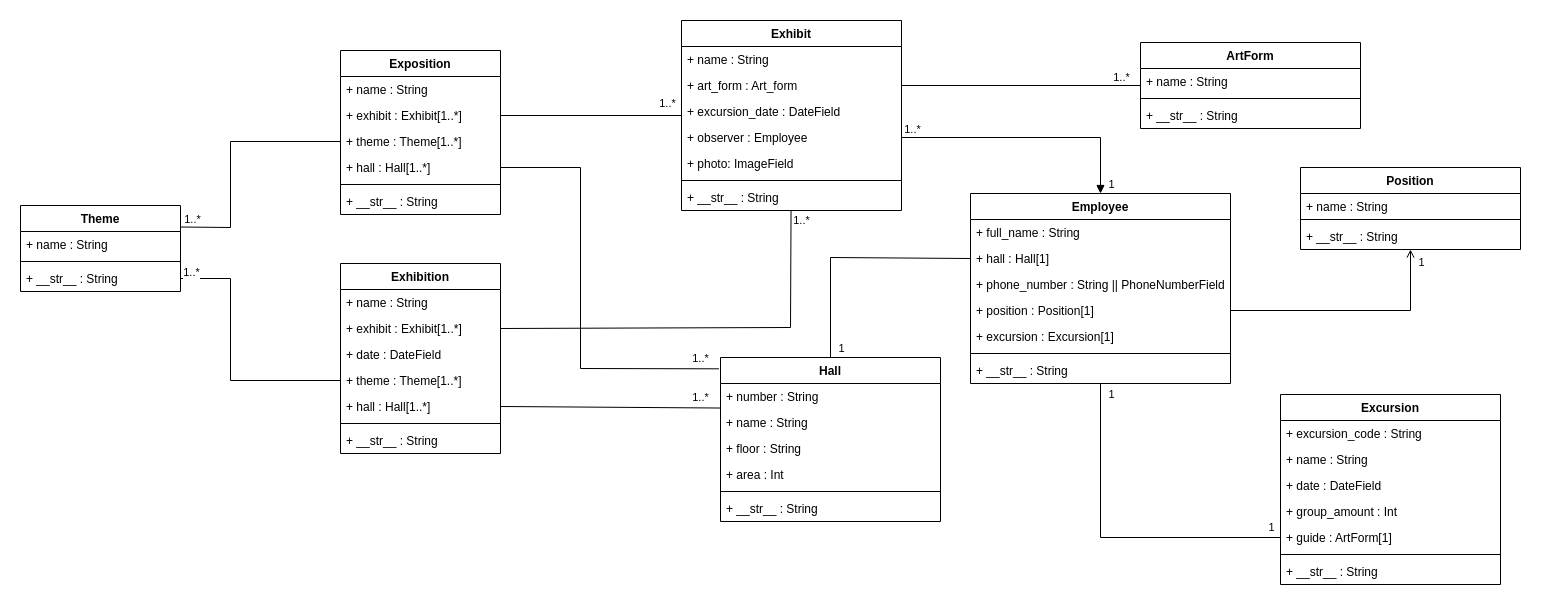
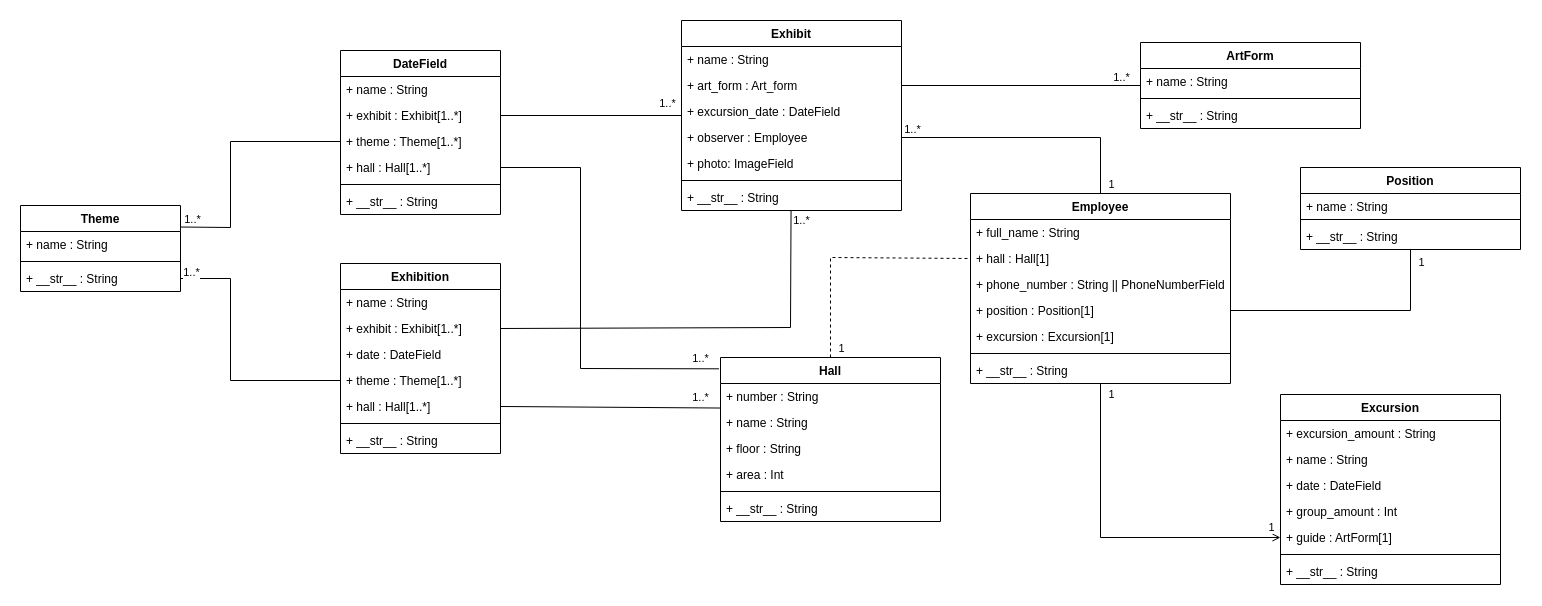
node "Exposition": label "Exposition" -> "DateField"
edge "+ observer : Employee" -> "Employee": arrowhead block -> none
edge "+ position : Position[1]" -> "Position": arrowhead open -> none
edge "+ hall : Hall[1]" -- "Hall": style solid -> dashed
node "+ excursion_code : String": label "+ excursion_code : String" -> "+ excursion_amount : String"
edge "Employee" -- "+ guide : ArtForm[1]": arrowhead none -> open
